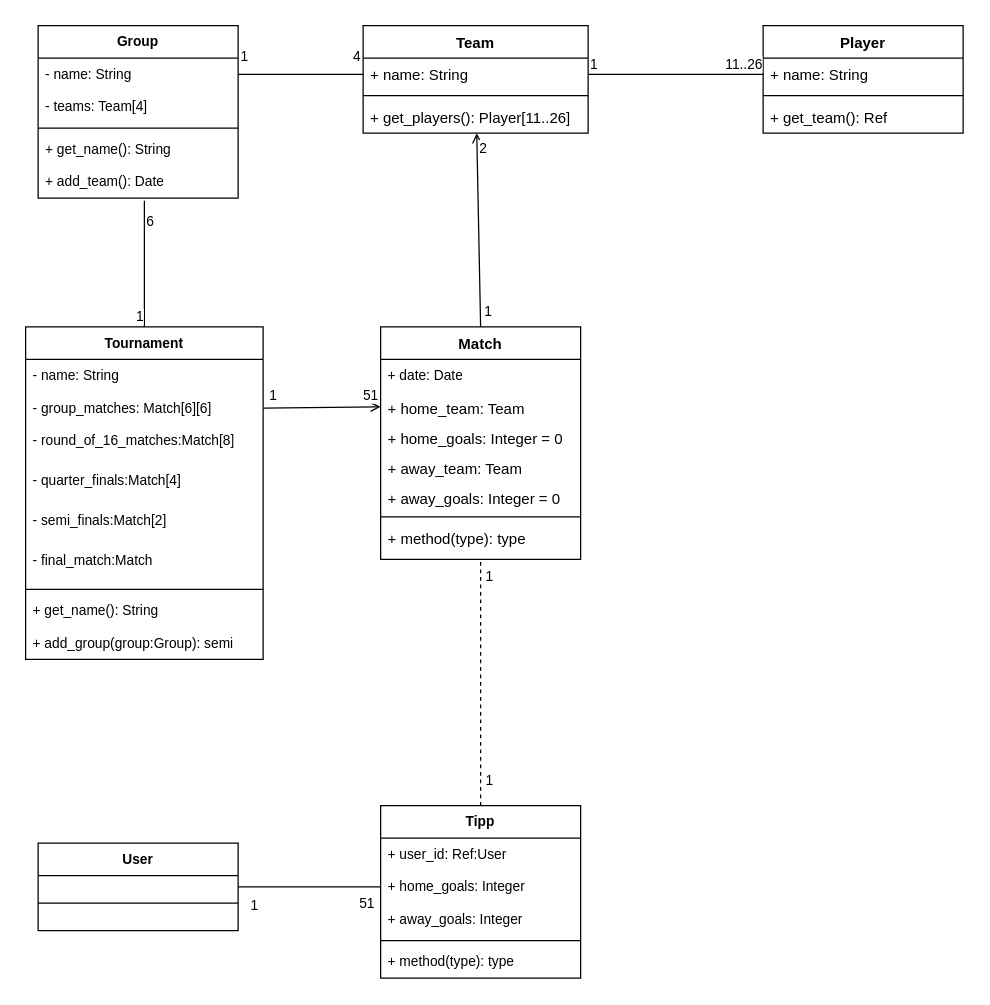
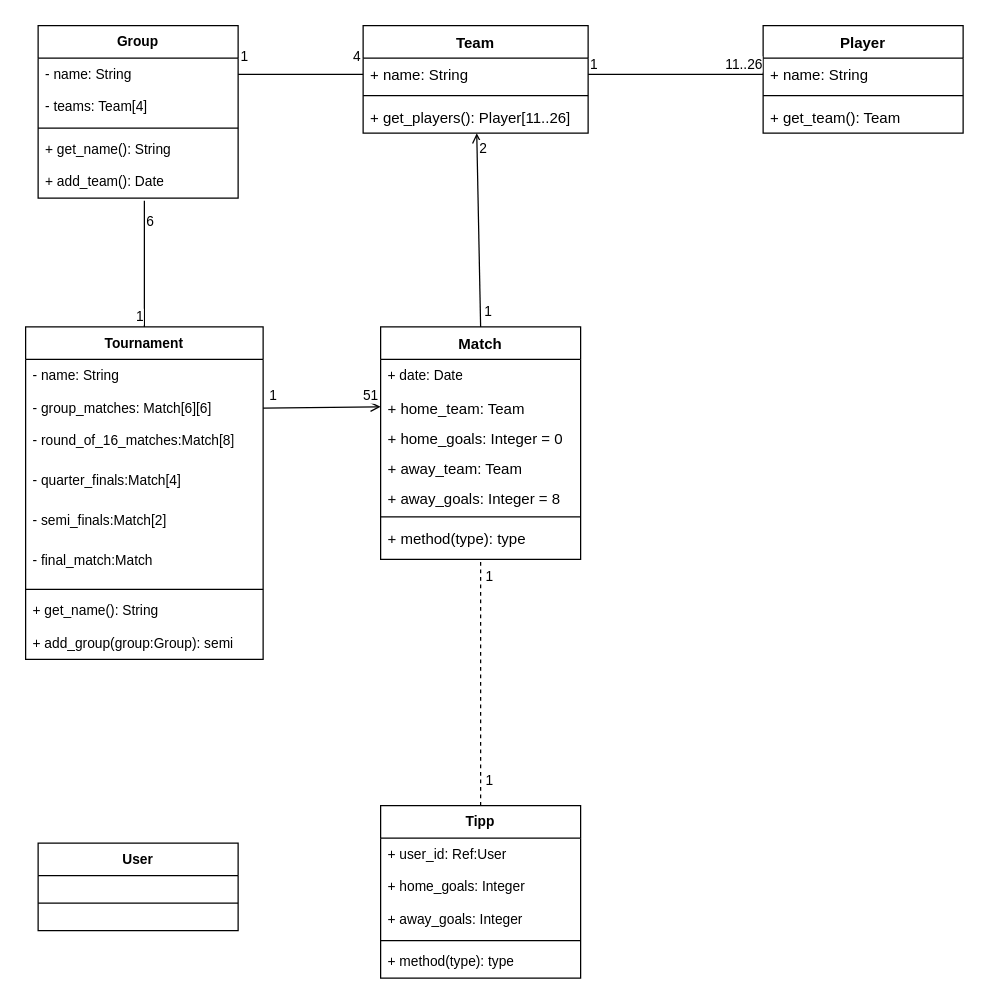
node "+ get_team(): Ref": label "+ get_team(): Ref" -> "+ get_team(): Team"
node "+ away_goals: Integer = 0": label "+ away_goals: Integer = 0" -> "+ away_goals: Integer = 8"
edge "User" -- "+ home_goals: Integer": removed, labels "1", "51"
